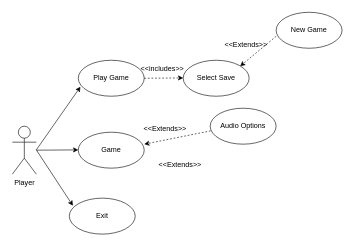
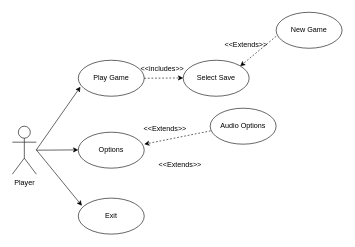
node "Game": label "Game" -> "Options"
node "Exit": moved (102, 216) -> (111, 216)
